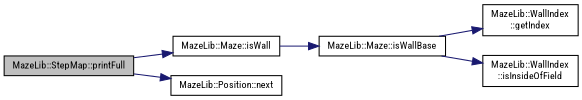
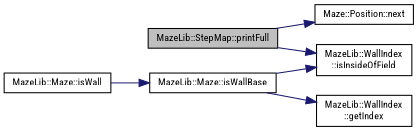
edge "MazeLib::StepMap::printFull" -> "MazeLib::Maze::isWall": now "MazeLib::StepMap::printFull" -> "MazeLib::WallIndex ::isInsideOfField"
node "MazeLib::Position::next": label "MazeLib::Position::next" -> "Maze::Position::next"
